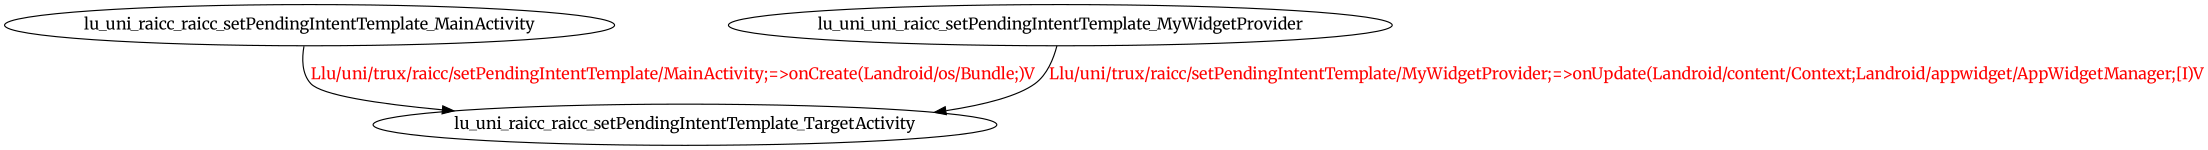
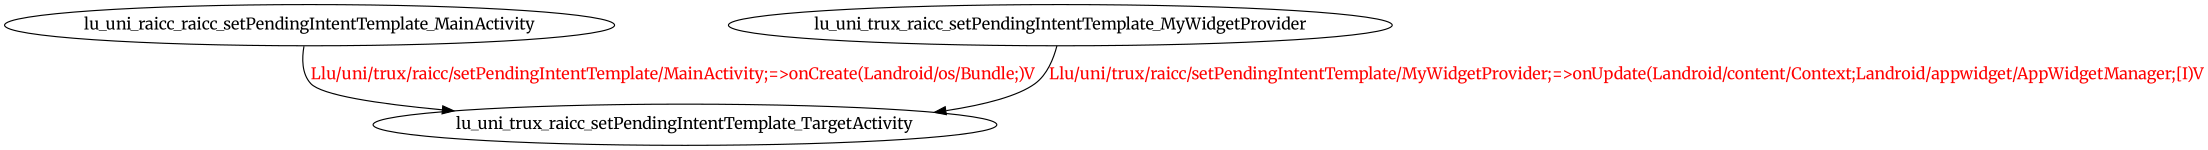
node "lu_uni_uni_raicc_setPendingIntentTemplate_MyWidgetProvider": label "lu_uni_uni_raicc_setPendingIntentTemplate_MyWidgetProvider" -> "lu_uni_trux_raicc_setPendingIntentTemplate_MyWidgetProvider"
node "lu_uni_raicc_raicc_setPendingIntentTemplate_TargetActivity": label "lu_uni_raicc_raicc_setPendingIntentTemplate_TargetActivity" -> "lu_uni_trux_raicc_setPendingIntentTemplate_TargetActivity"
